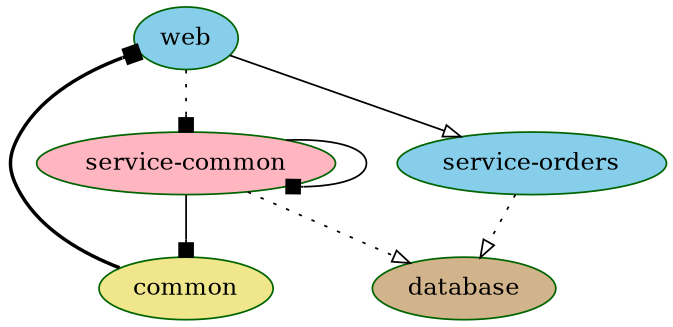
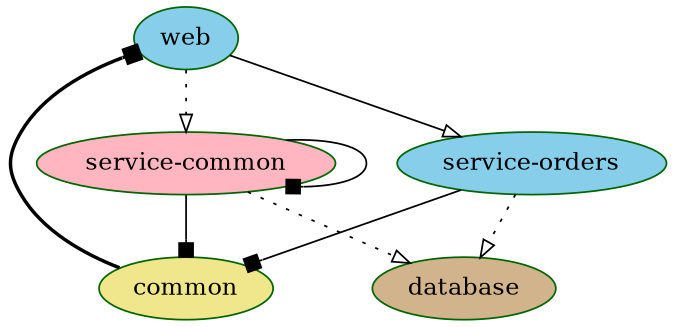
edge "web" -> "service-common": arrowhead box -> onormal
edge "service-orders" -> "common": added
